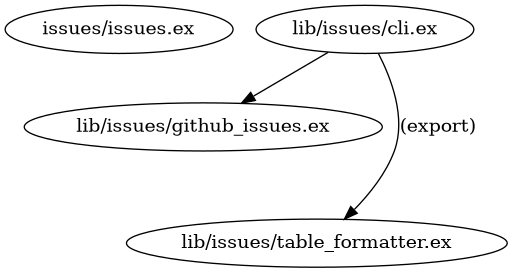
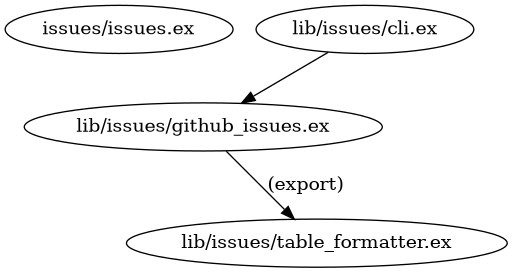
edge "lib/issues/cli.ex" -> "lib/issues/table_formatter.ex": now "lib/issues/github_issues.ex" -> "lib/issues/table_formatter.ex"
